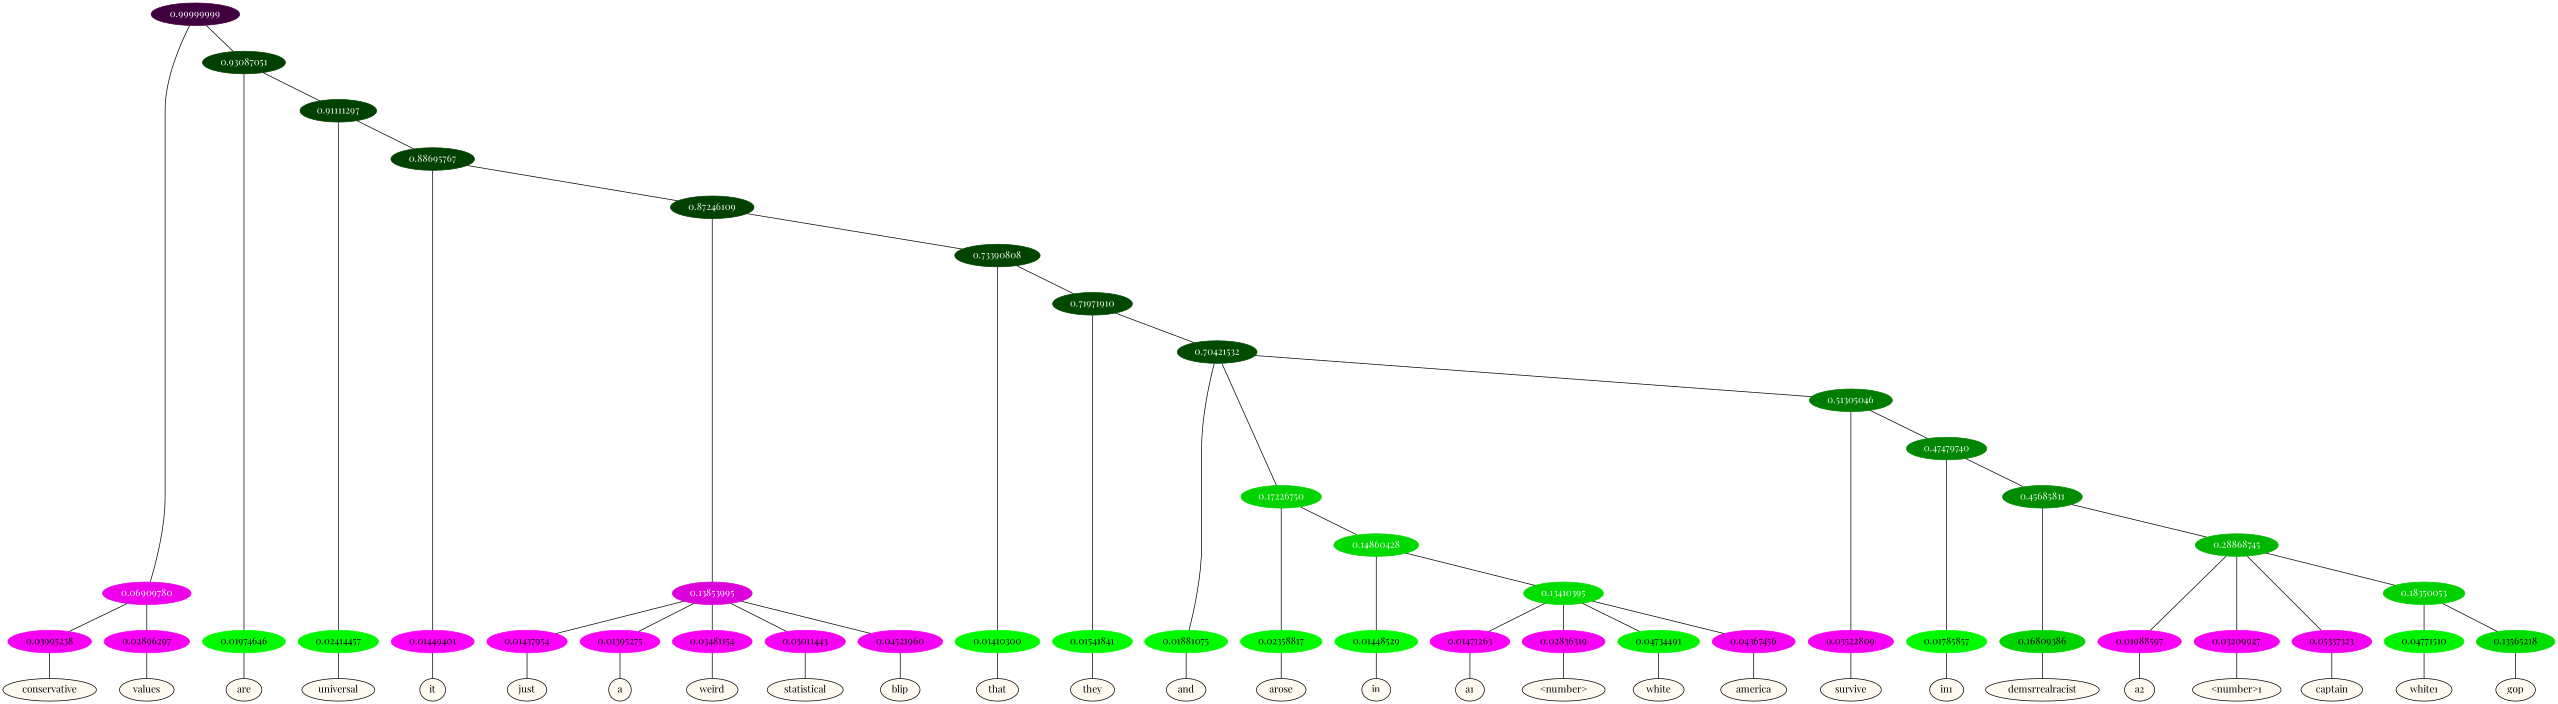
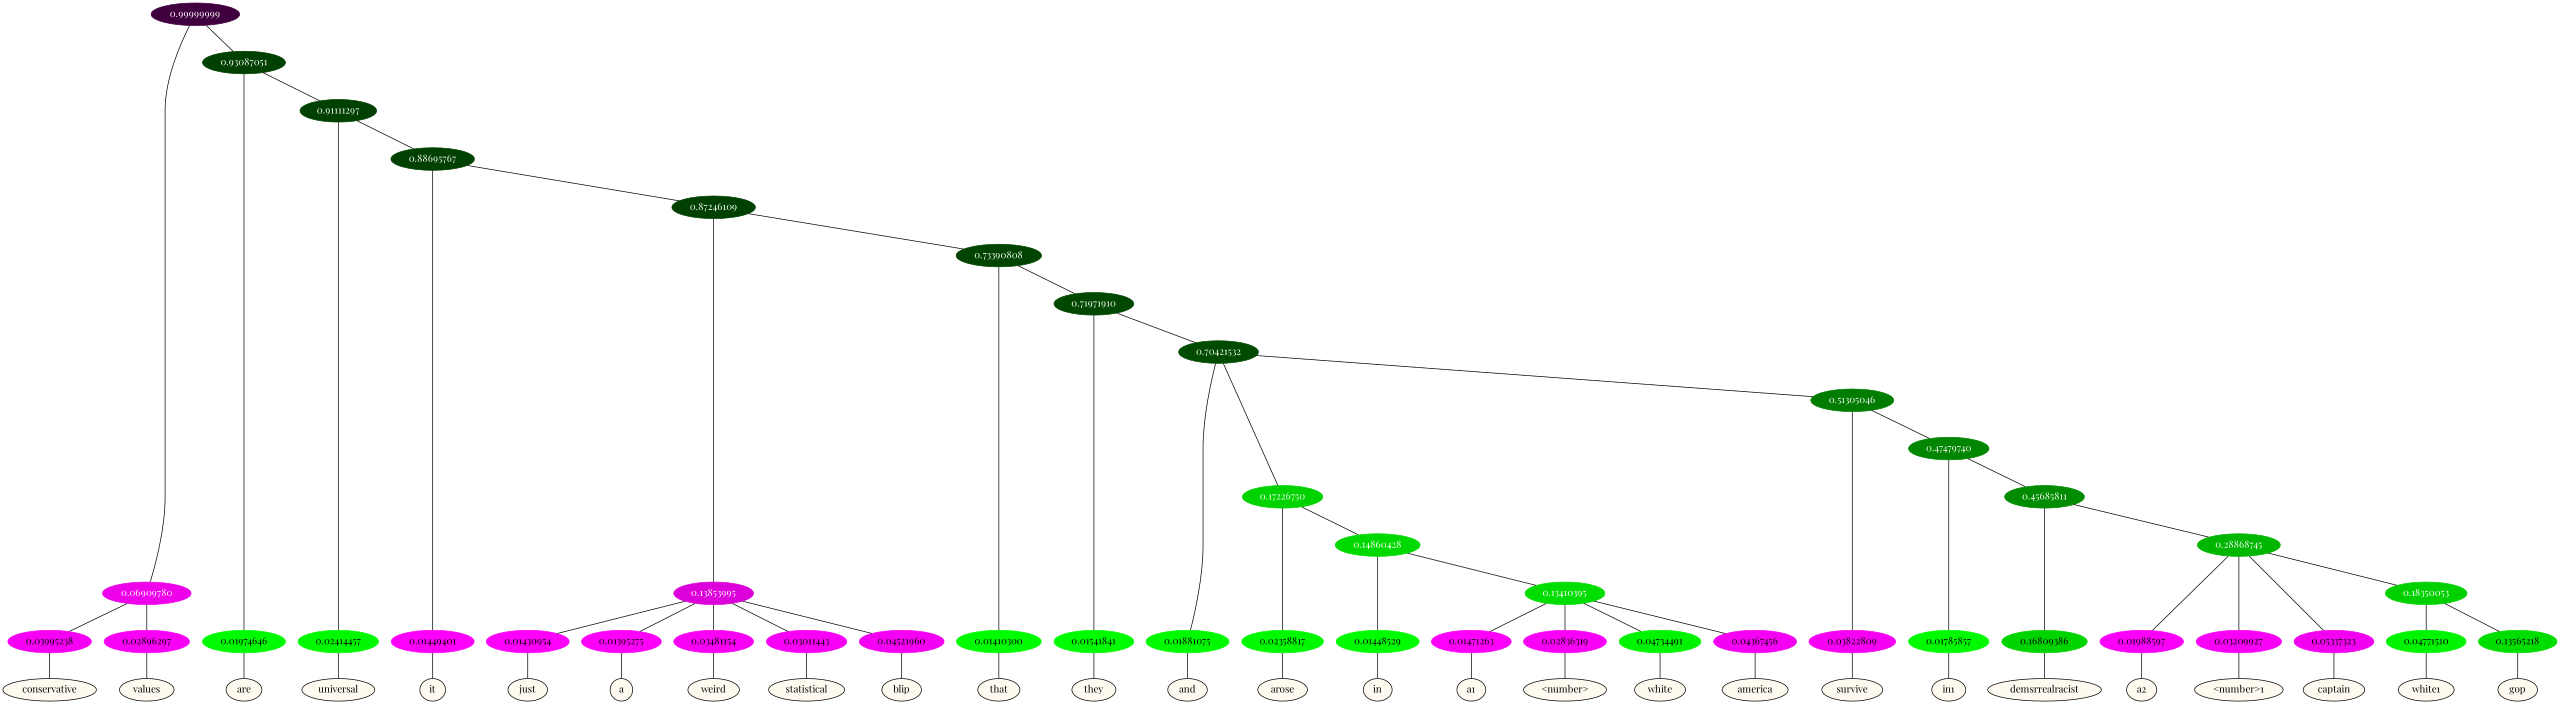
node "0.01437954": label "0.01437954" -> "0.01430954"
node "0.03522809": label "0.03522809" -> "0.03822809"
